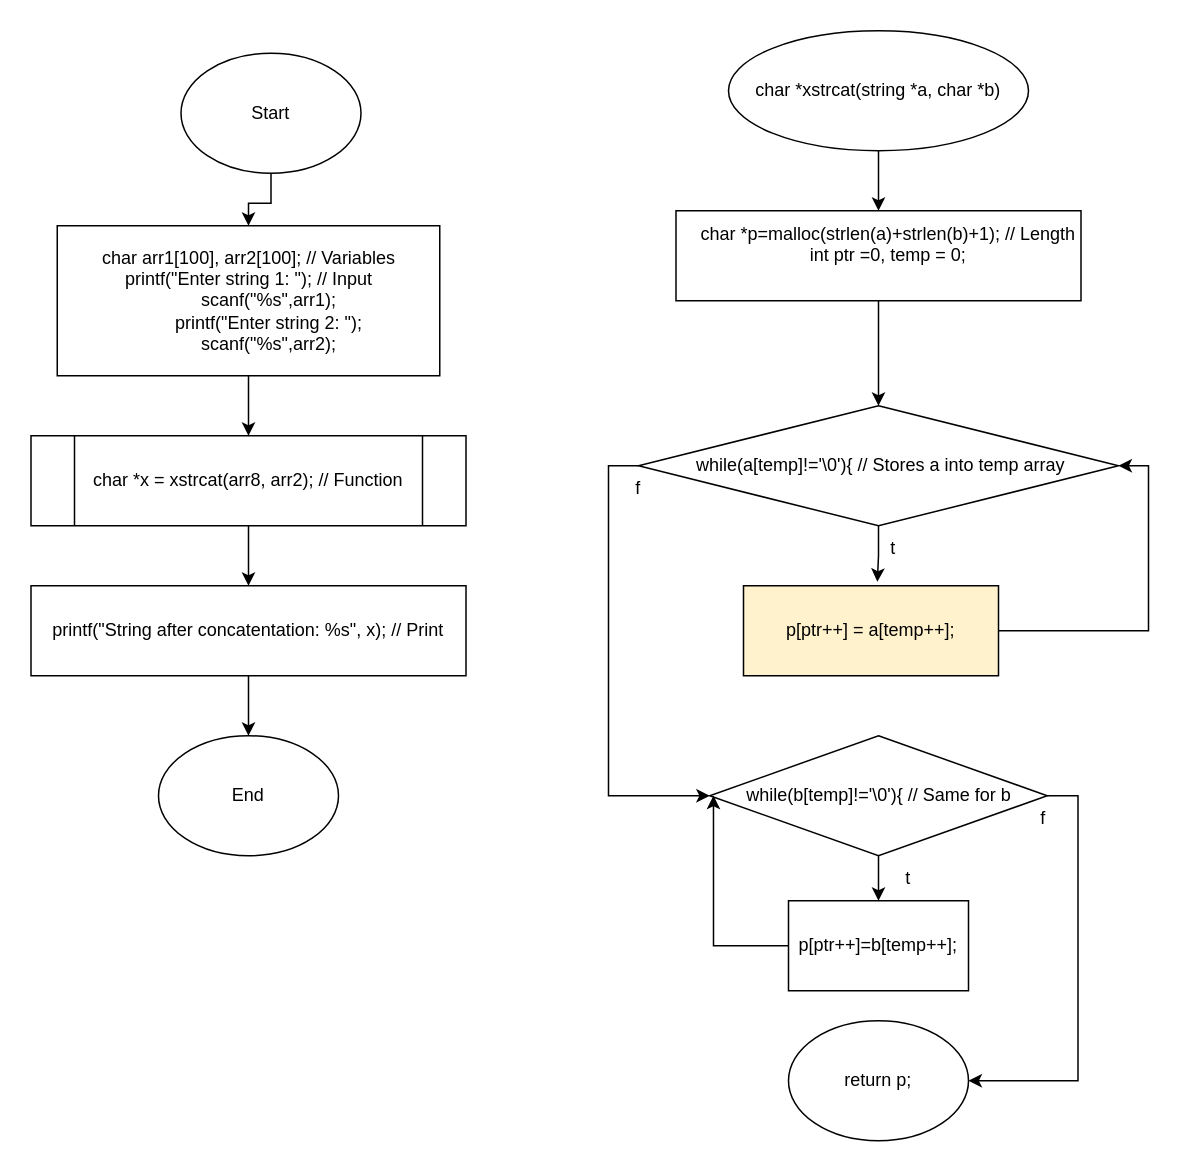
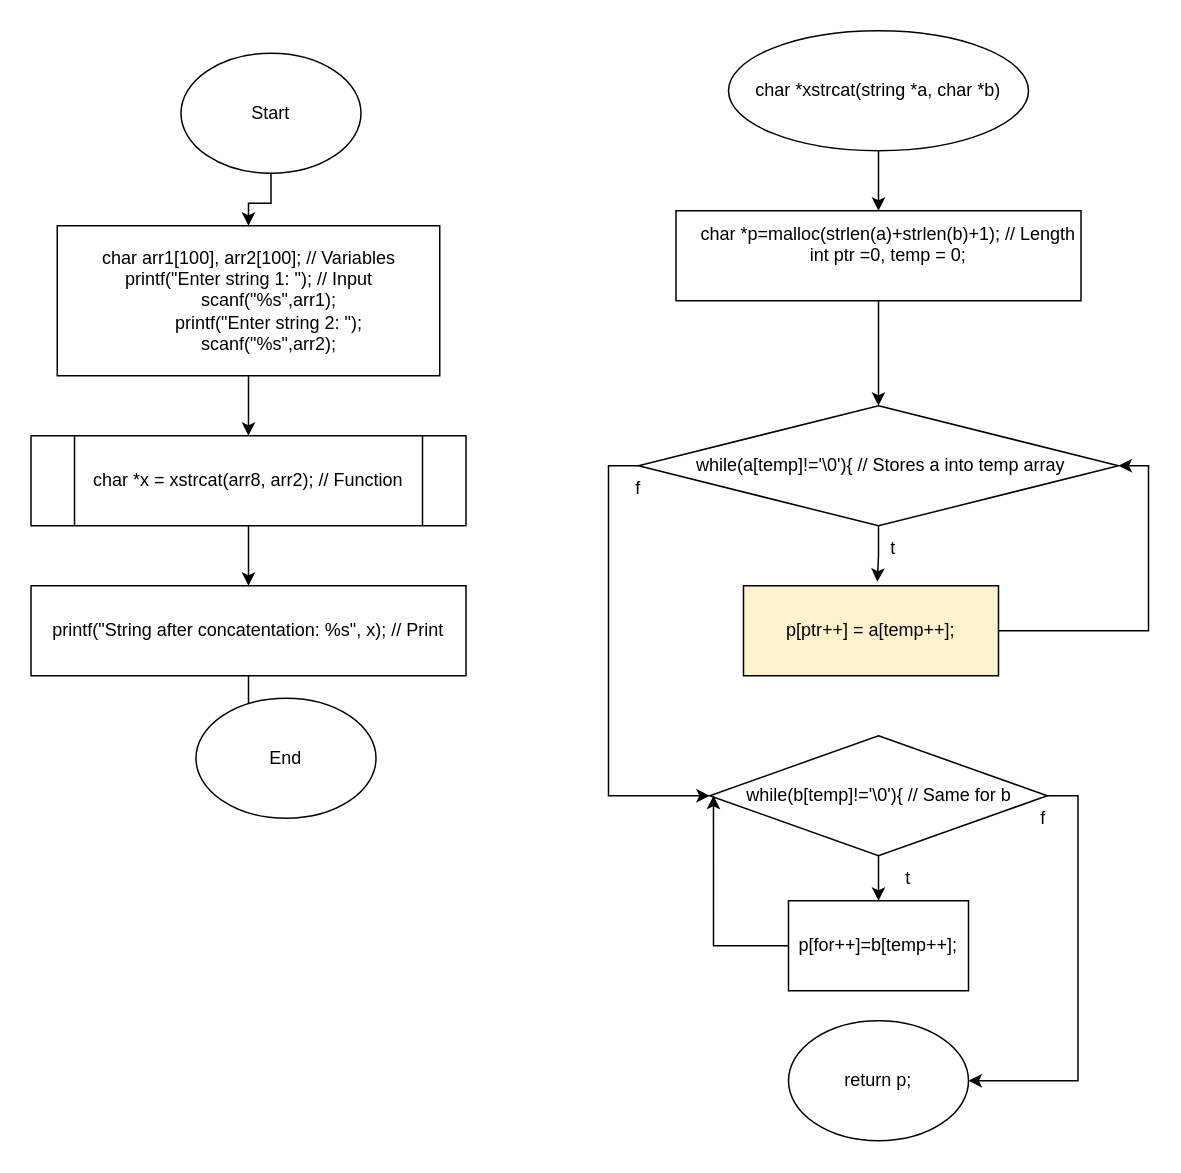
node "End": moved (248, 796) -> (286, 758)
node "p[ptr++]=b[temp++];": label "p[ptr++]=b[temp++];" -> "p[for++]=b[temp++];"
